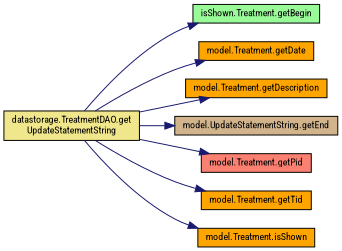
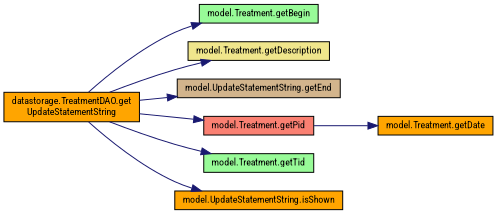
node "isShown.Treatment.getBegin": label "isShown.Treatment.getBegin" -> "model.Treatment.getBegin"
edge "datastorage.TreatmentDAO.get UpdateStatementString" -> "model.Treatment.getDate": now "model.Treatment.getPid" -> "model.Treatment.getDate"
node "model.Treatment.getDescription": fillcolor orange -> khaki
node "datastorage.TreatmentDAO.get UpdateStatementString": fillcolor khaki -> orange
node "model.Treatment.getTid": fillcolor orange -> palegreen
node "model.Treatment.isShown": label "model.Treatment.isShown" -> "model.UpdateStatementString.isShown"
